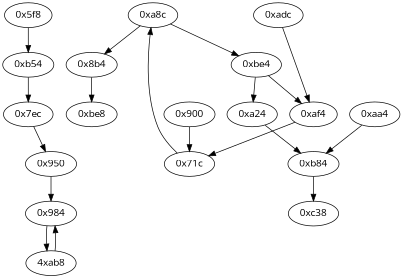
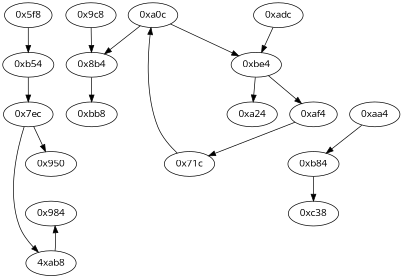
node "0x9c8": added
node "0xa8c": label "0xa8c" -> "0xa0c"
edge "0xadc" -> "0xaf4": now "0xadc" -> "0xbe4"
node "0xbe8": label "0xbe8" -> "0xbb8"
node "0x900": removed
edge "0xa24" -> "0xb84": removed
edge "0x950" -> "0x984": removed
edge "0x984" -> "4xab8": now "0x7ec" -> "4xab8"
